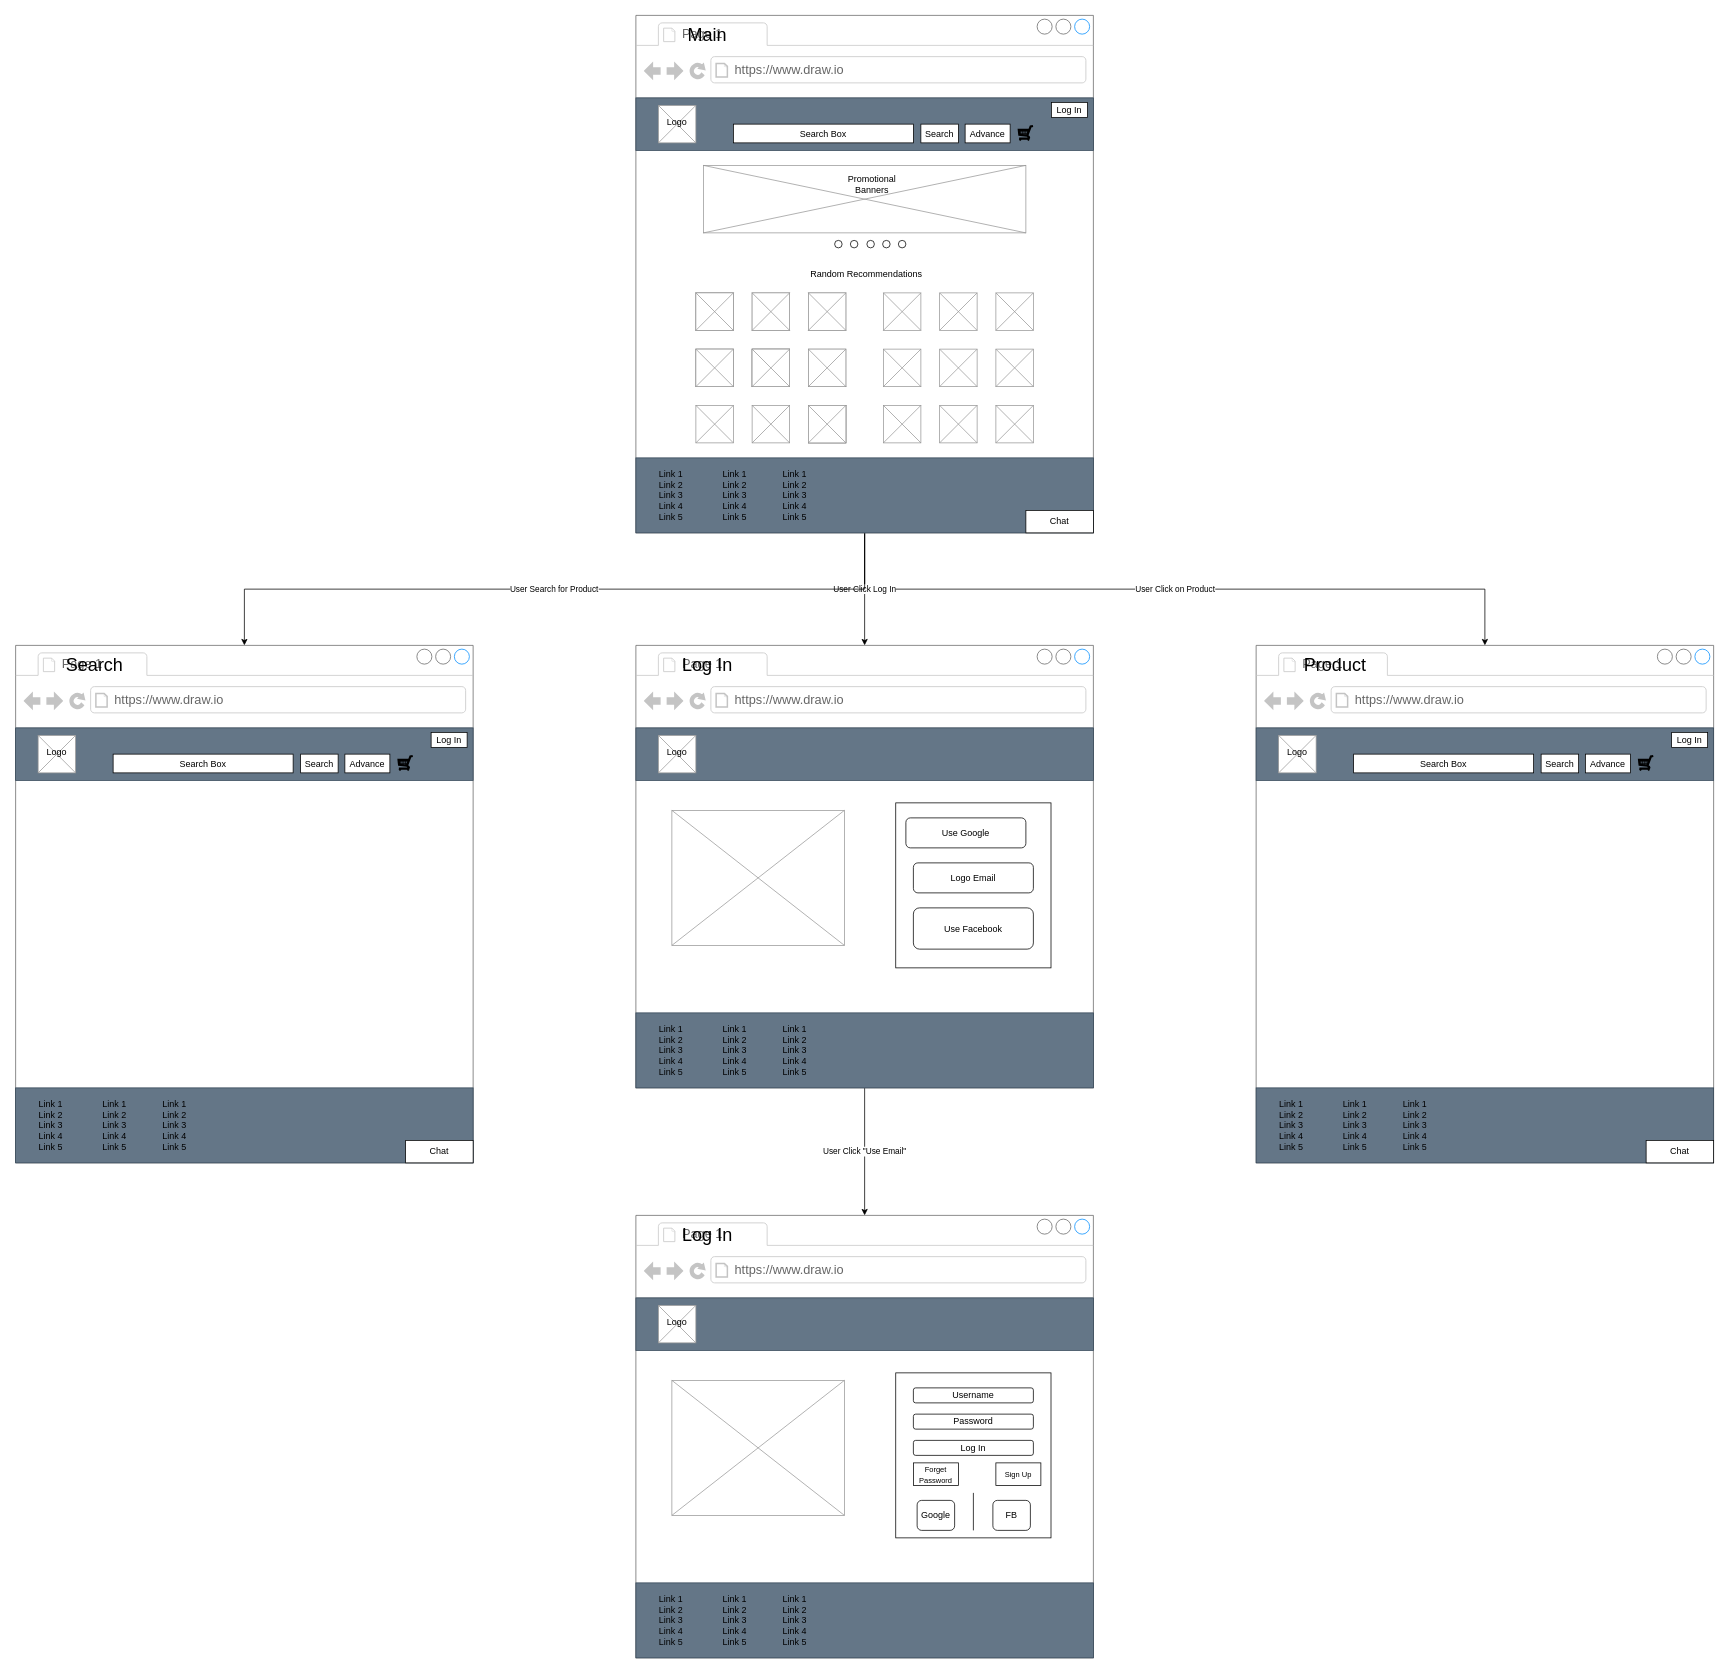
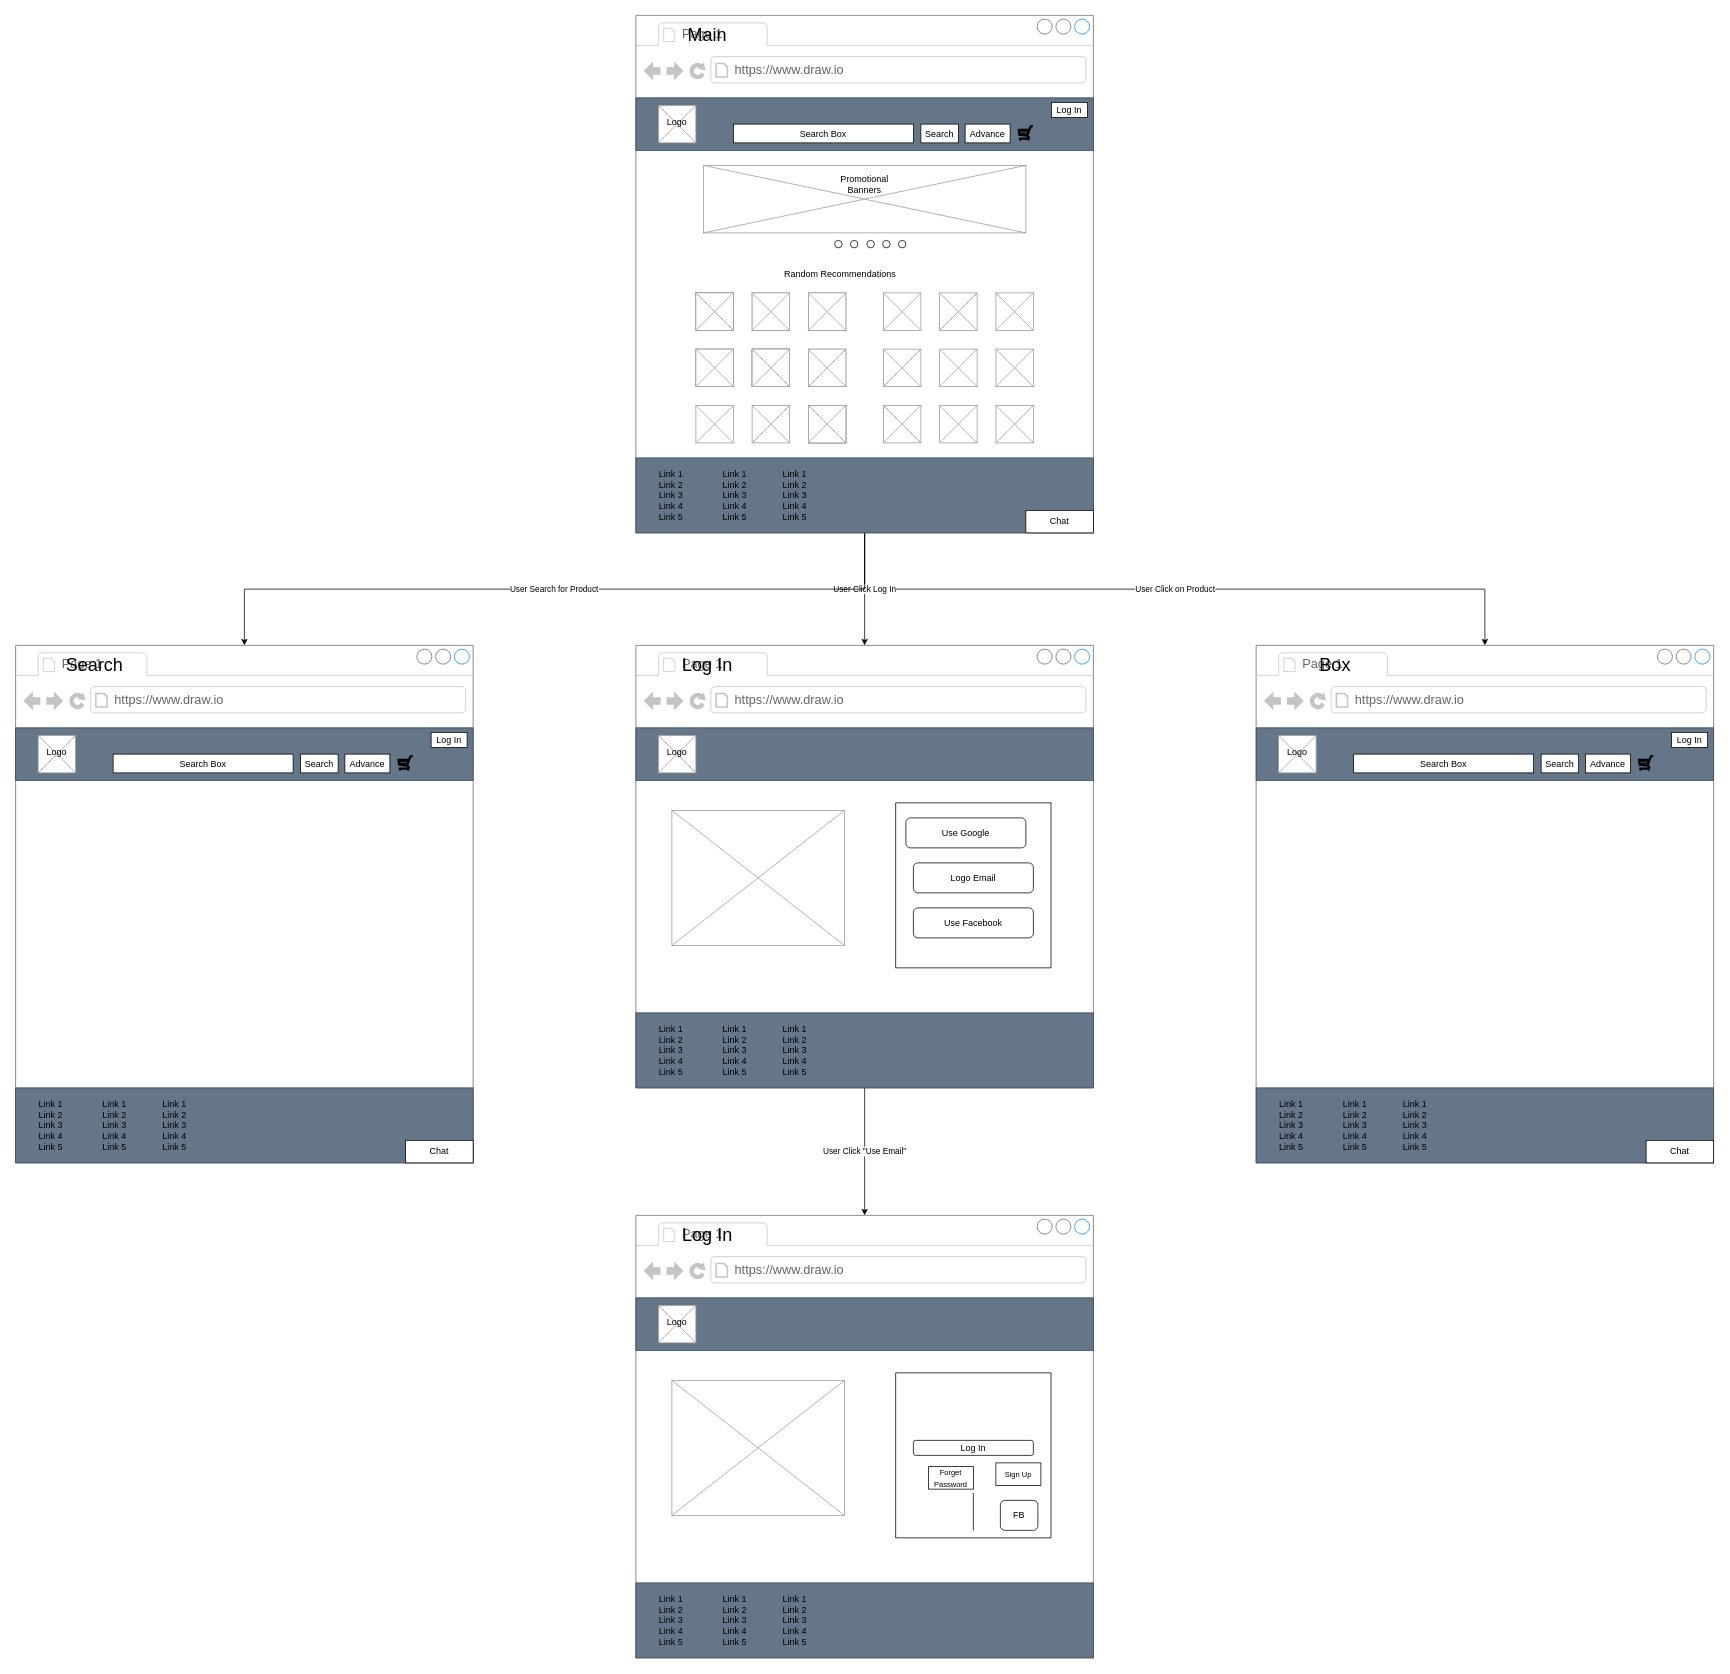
node "Promotional Banners": moved (872, 184) -> (864, 184)
node "Random Recommendations": moved (866, 274) -> (840, 274)
node "Product": label "Product" -> "Box"
node "Use Facebook": size 120x41 -> 120x30
node "Username": removed
node "Password": removed
node "Forget Password": moved (936, 1474) -> (951, 1478)
node "Google": removed
node "FB": moved (1011, 1515) -> (1019, 1515)
